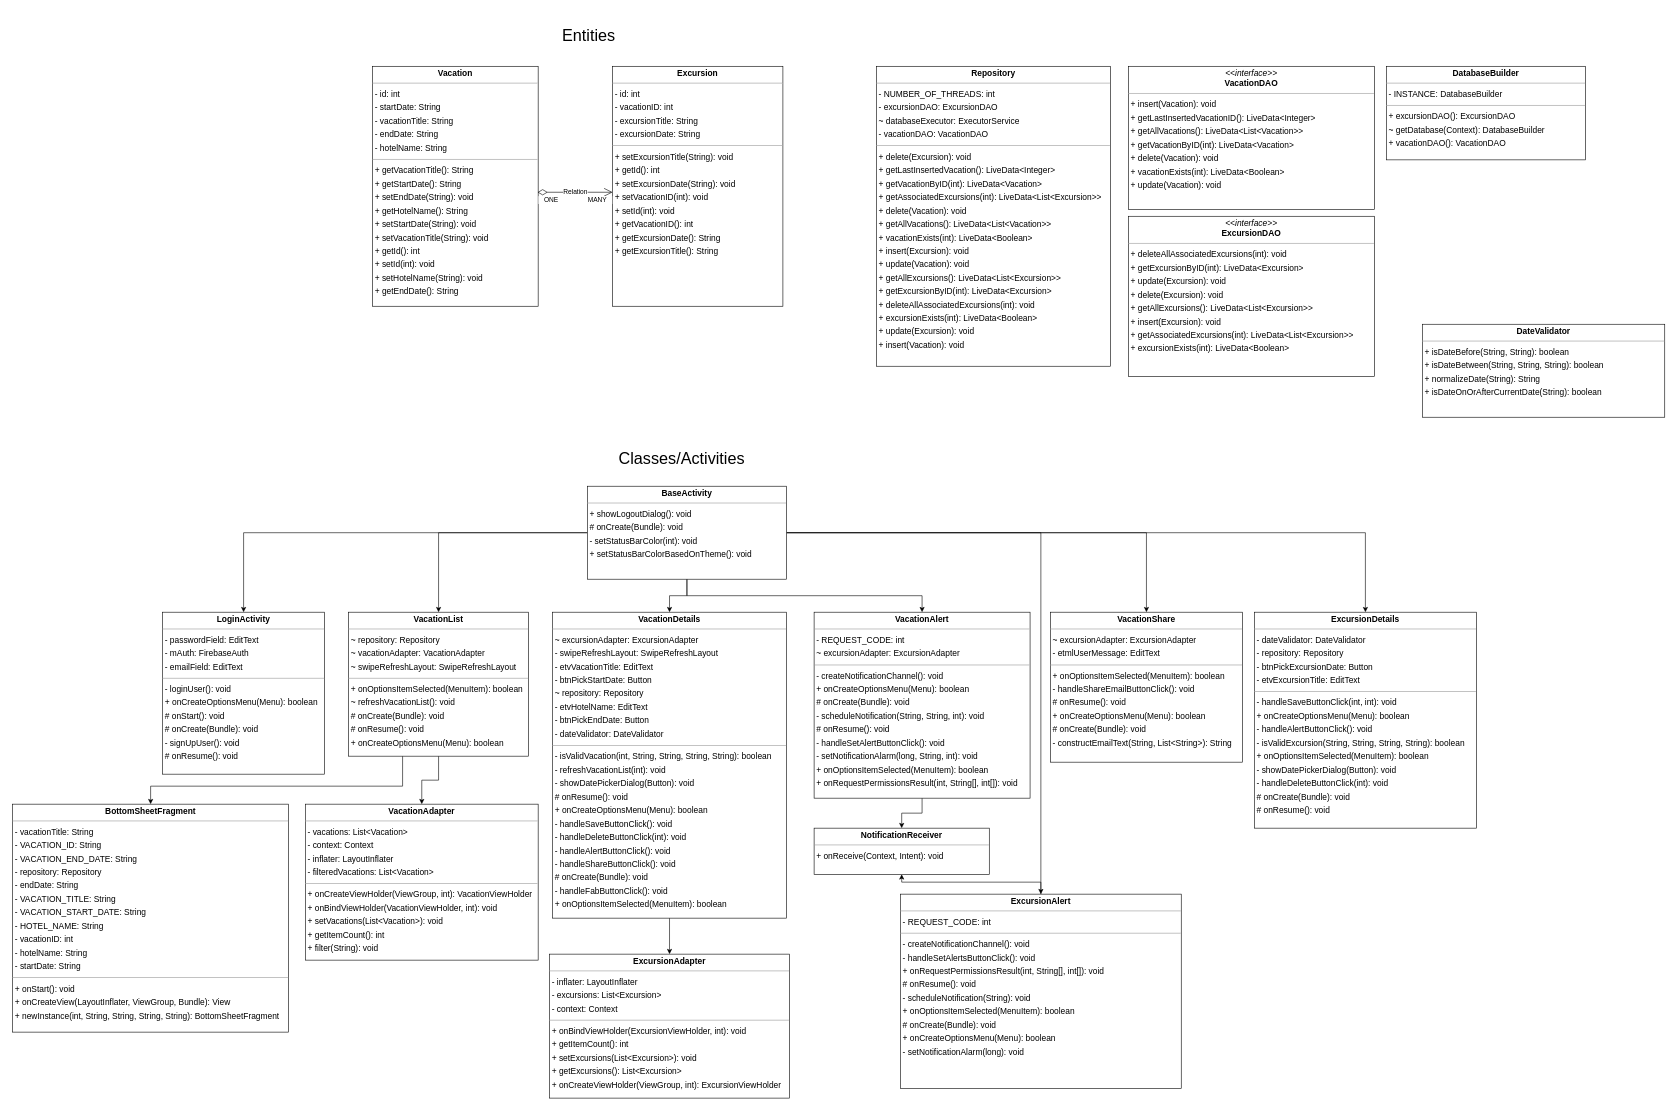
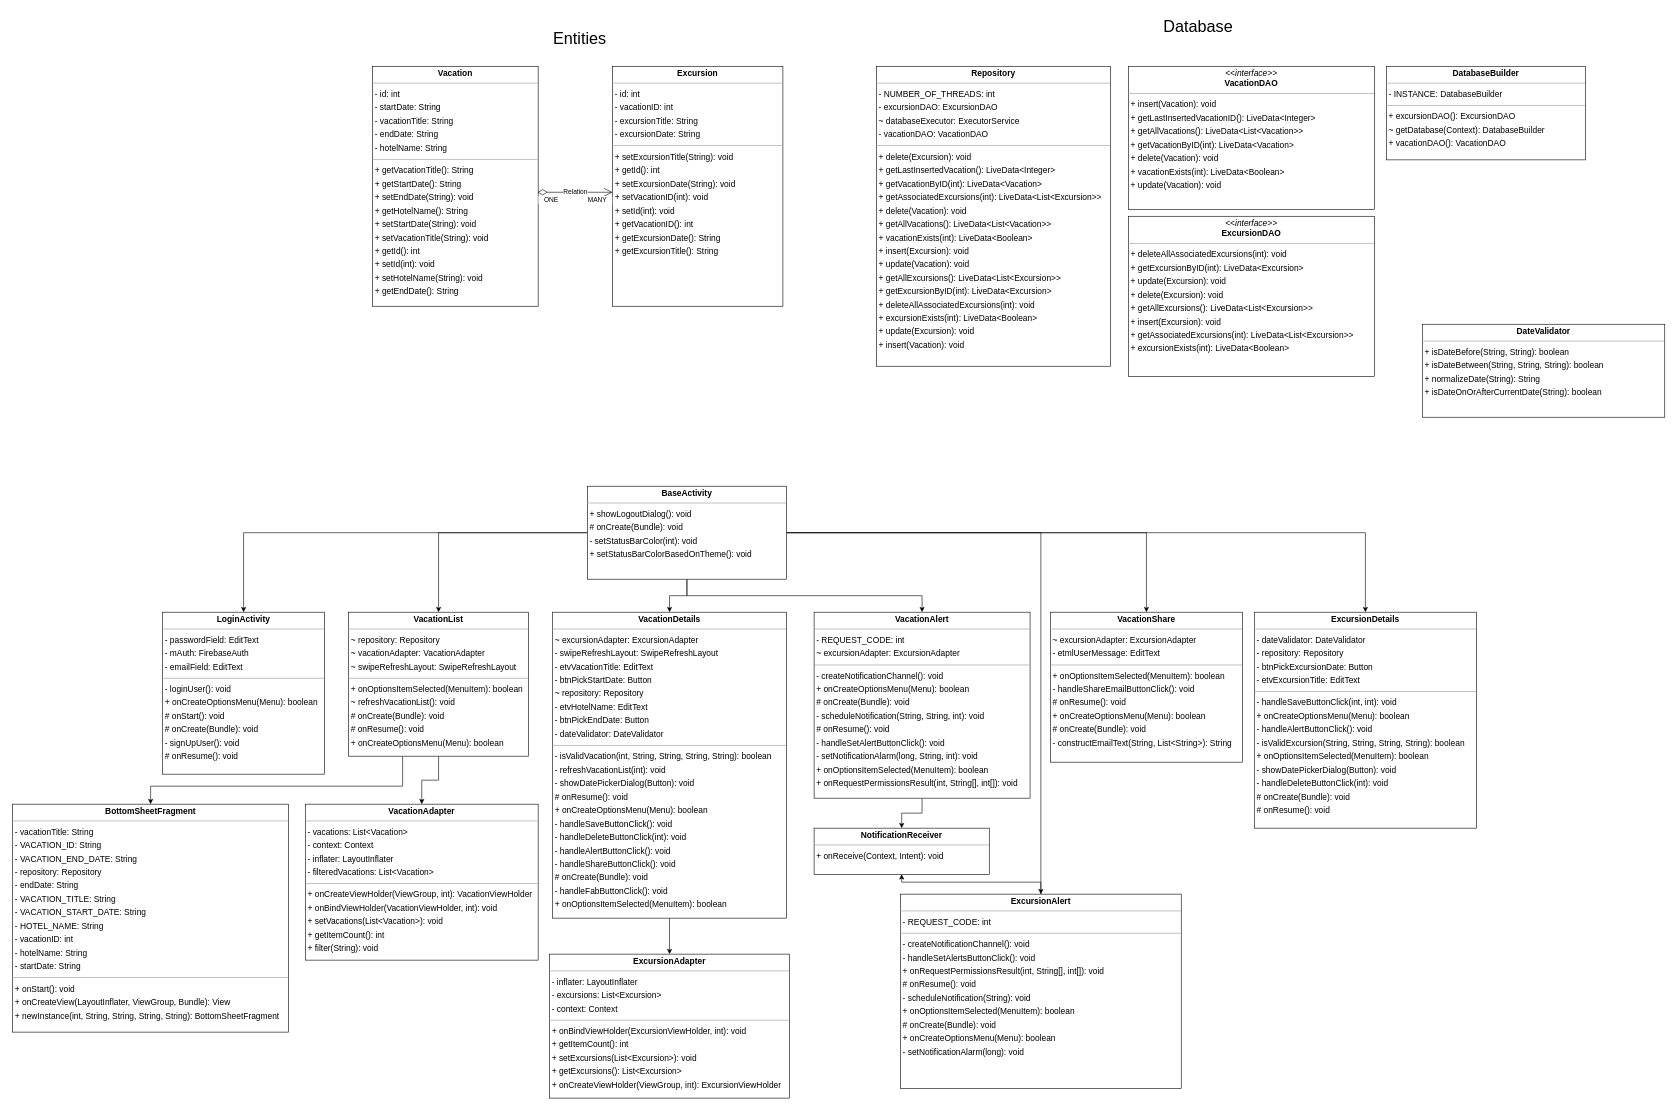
node "Database": added
node "Entities": moved (588, 36) -> (579, 39)
node "Classes/Activities": removed
